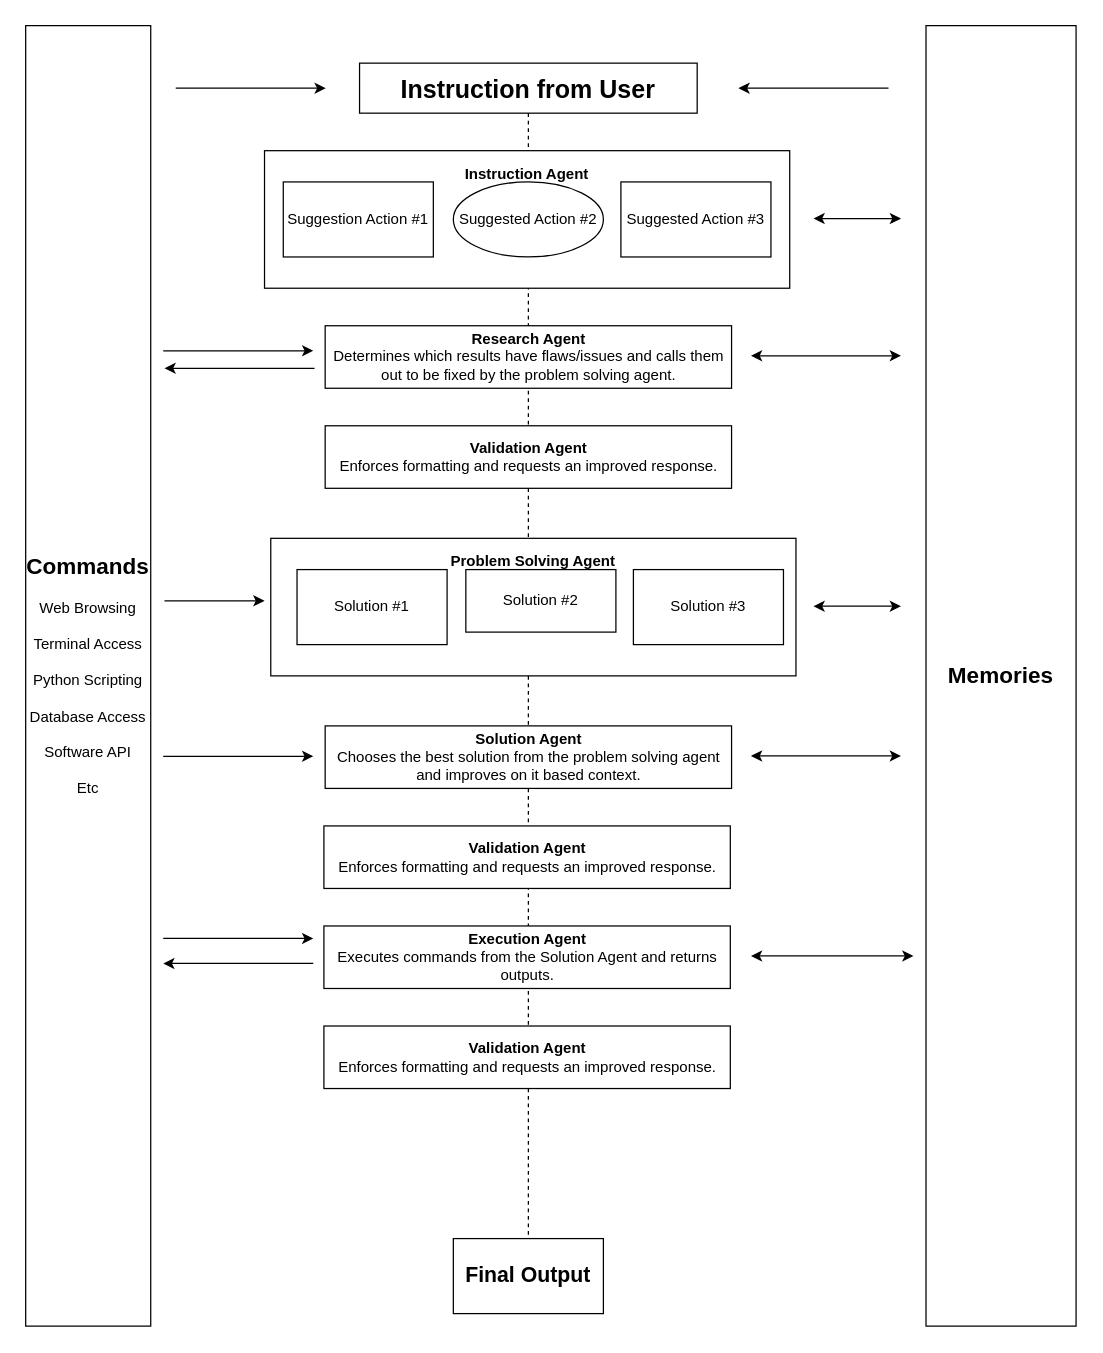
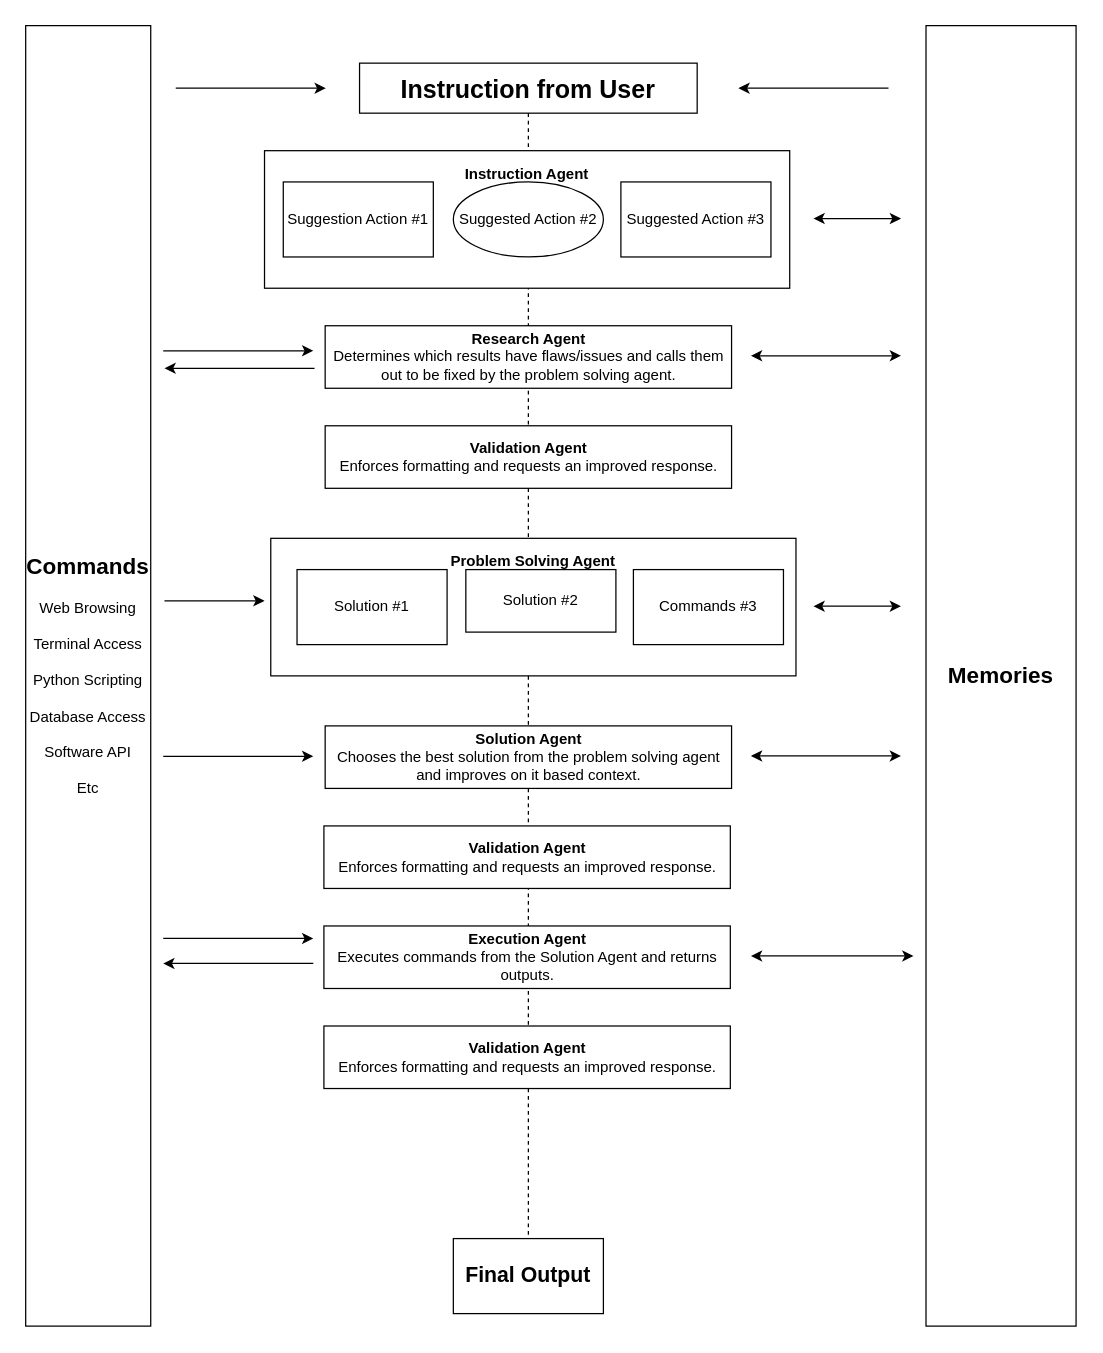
node "Solution #3": label "Solution #3" -> "Commands #3"
